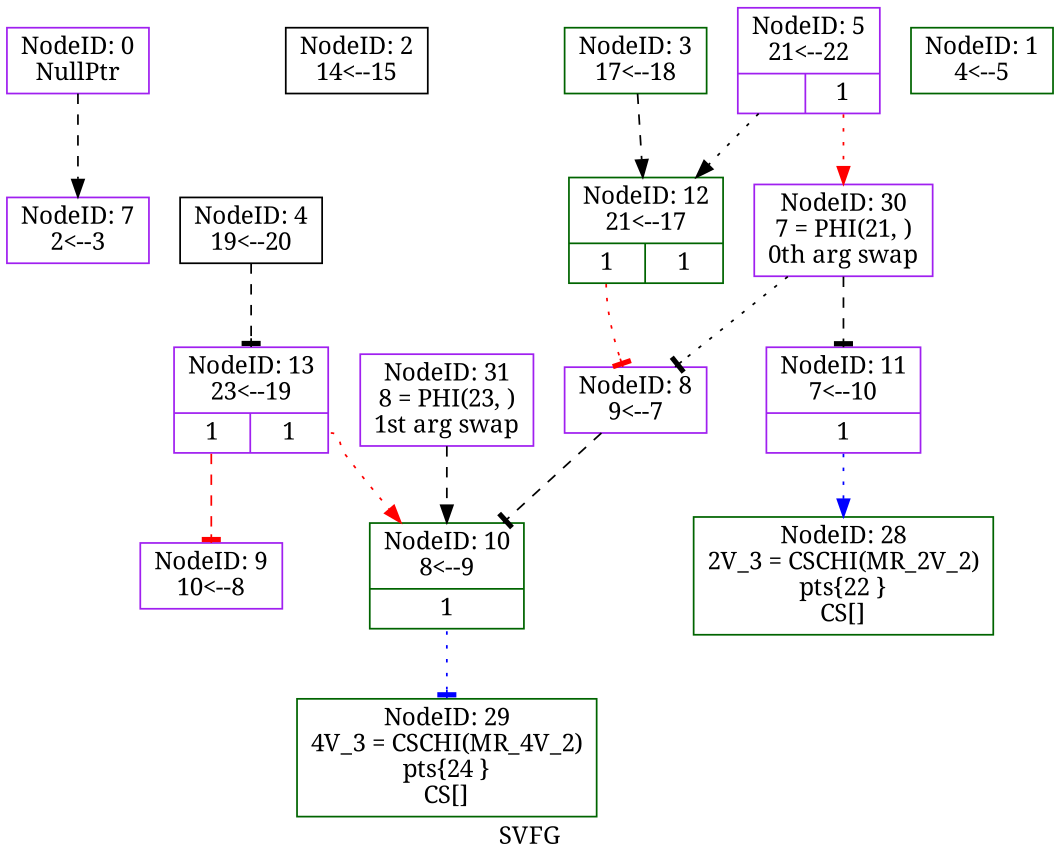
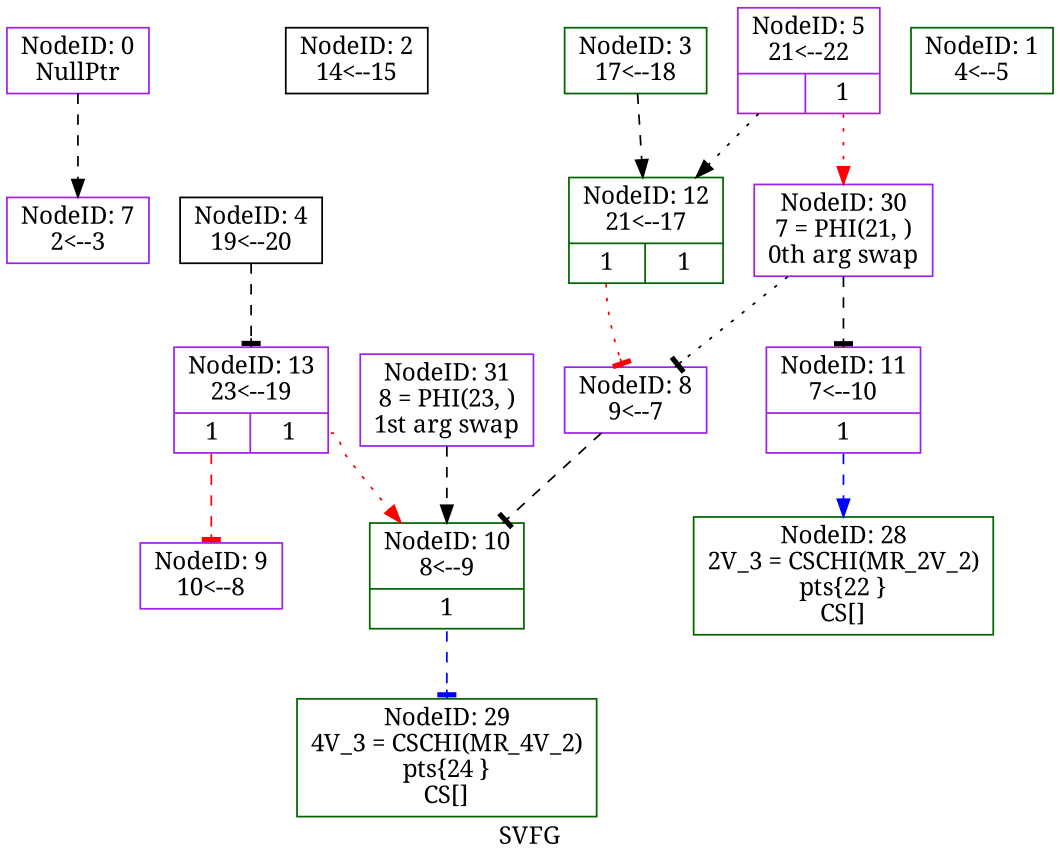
edge "NodeID: 11" -> "NodeID: 28": style dotted -> dashed
edge "NodeID: 10" -> "NodeID: 29": style dotted -> dashed
